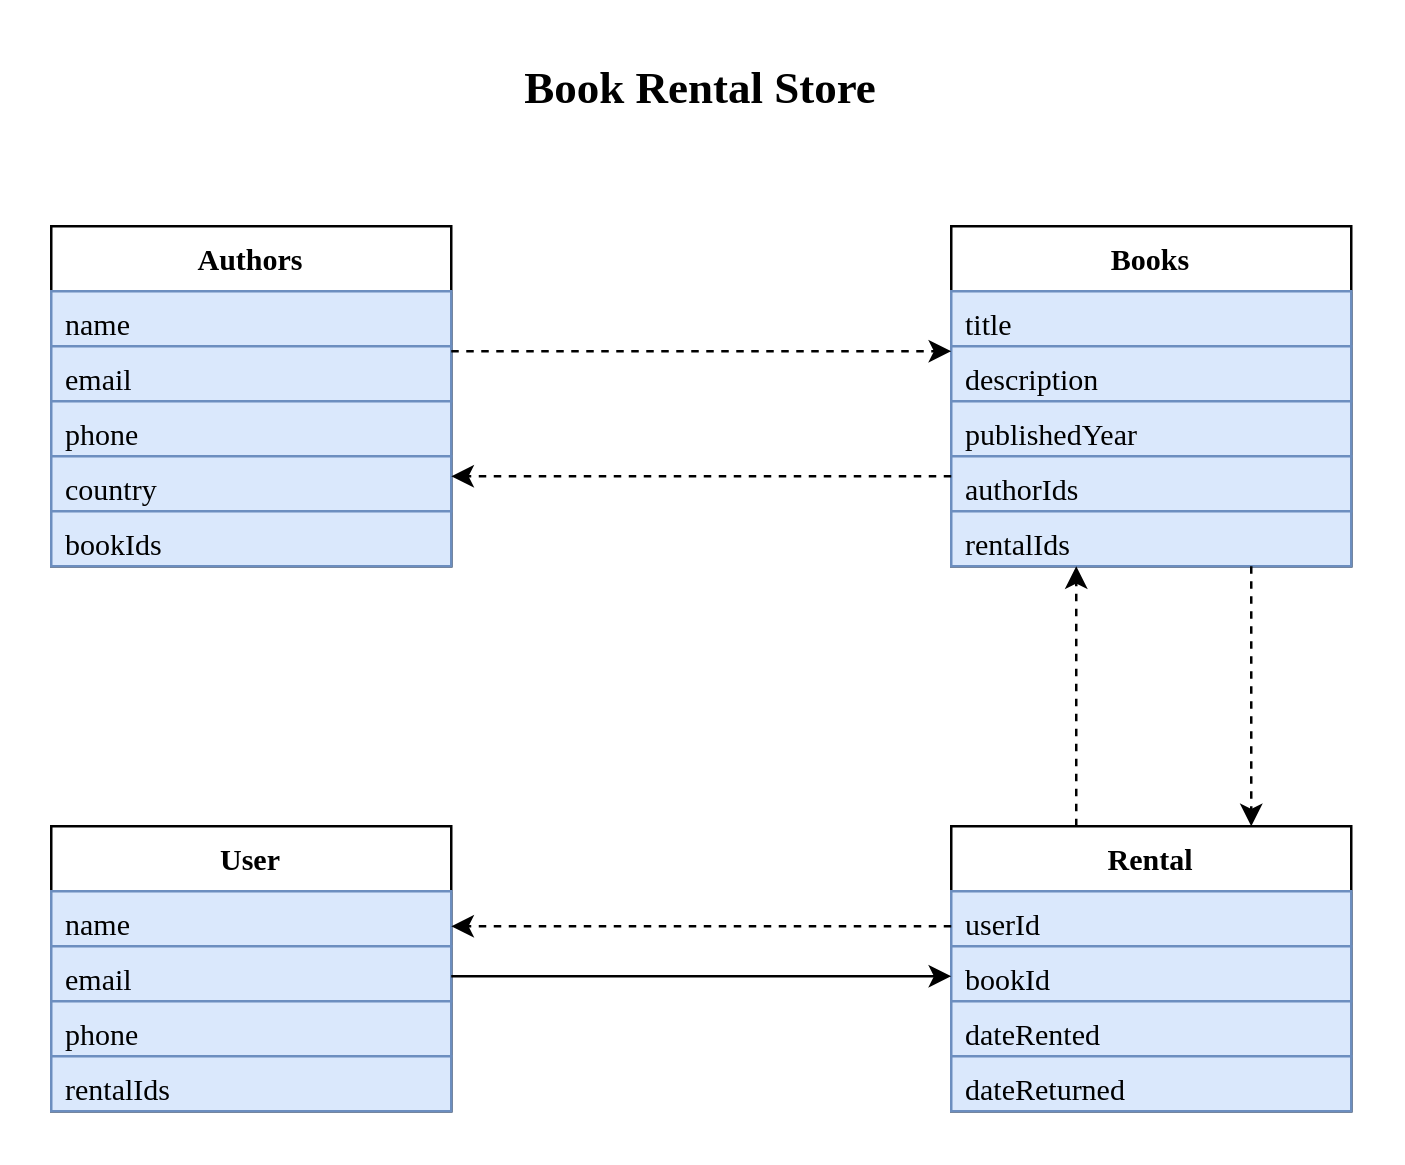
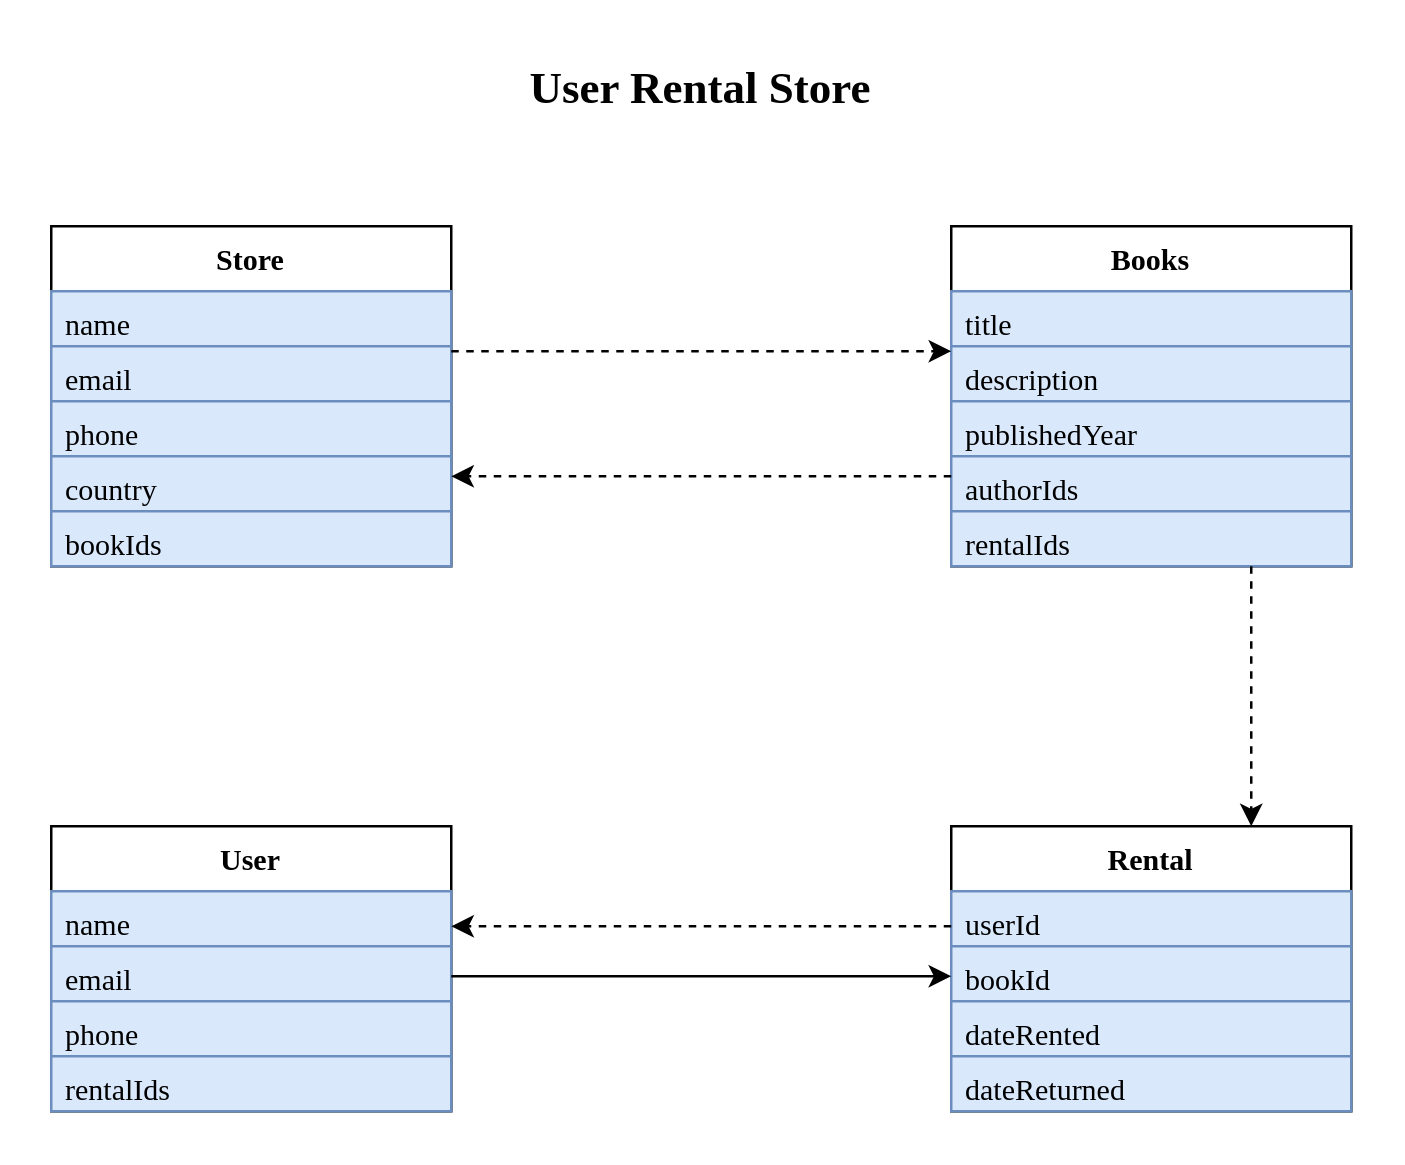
node "Book Rental Store": label "Book Rental Store" -> "User Rental Store"
node "Authors": label "Authors" -> "Store"
edge "Rental" -> "Books": removed
